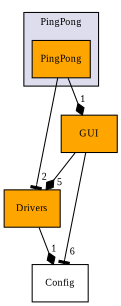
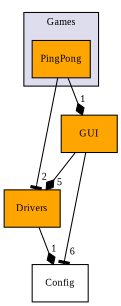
cluster "PingPong": label "PingPong" -> "Games"
